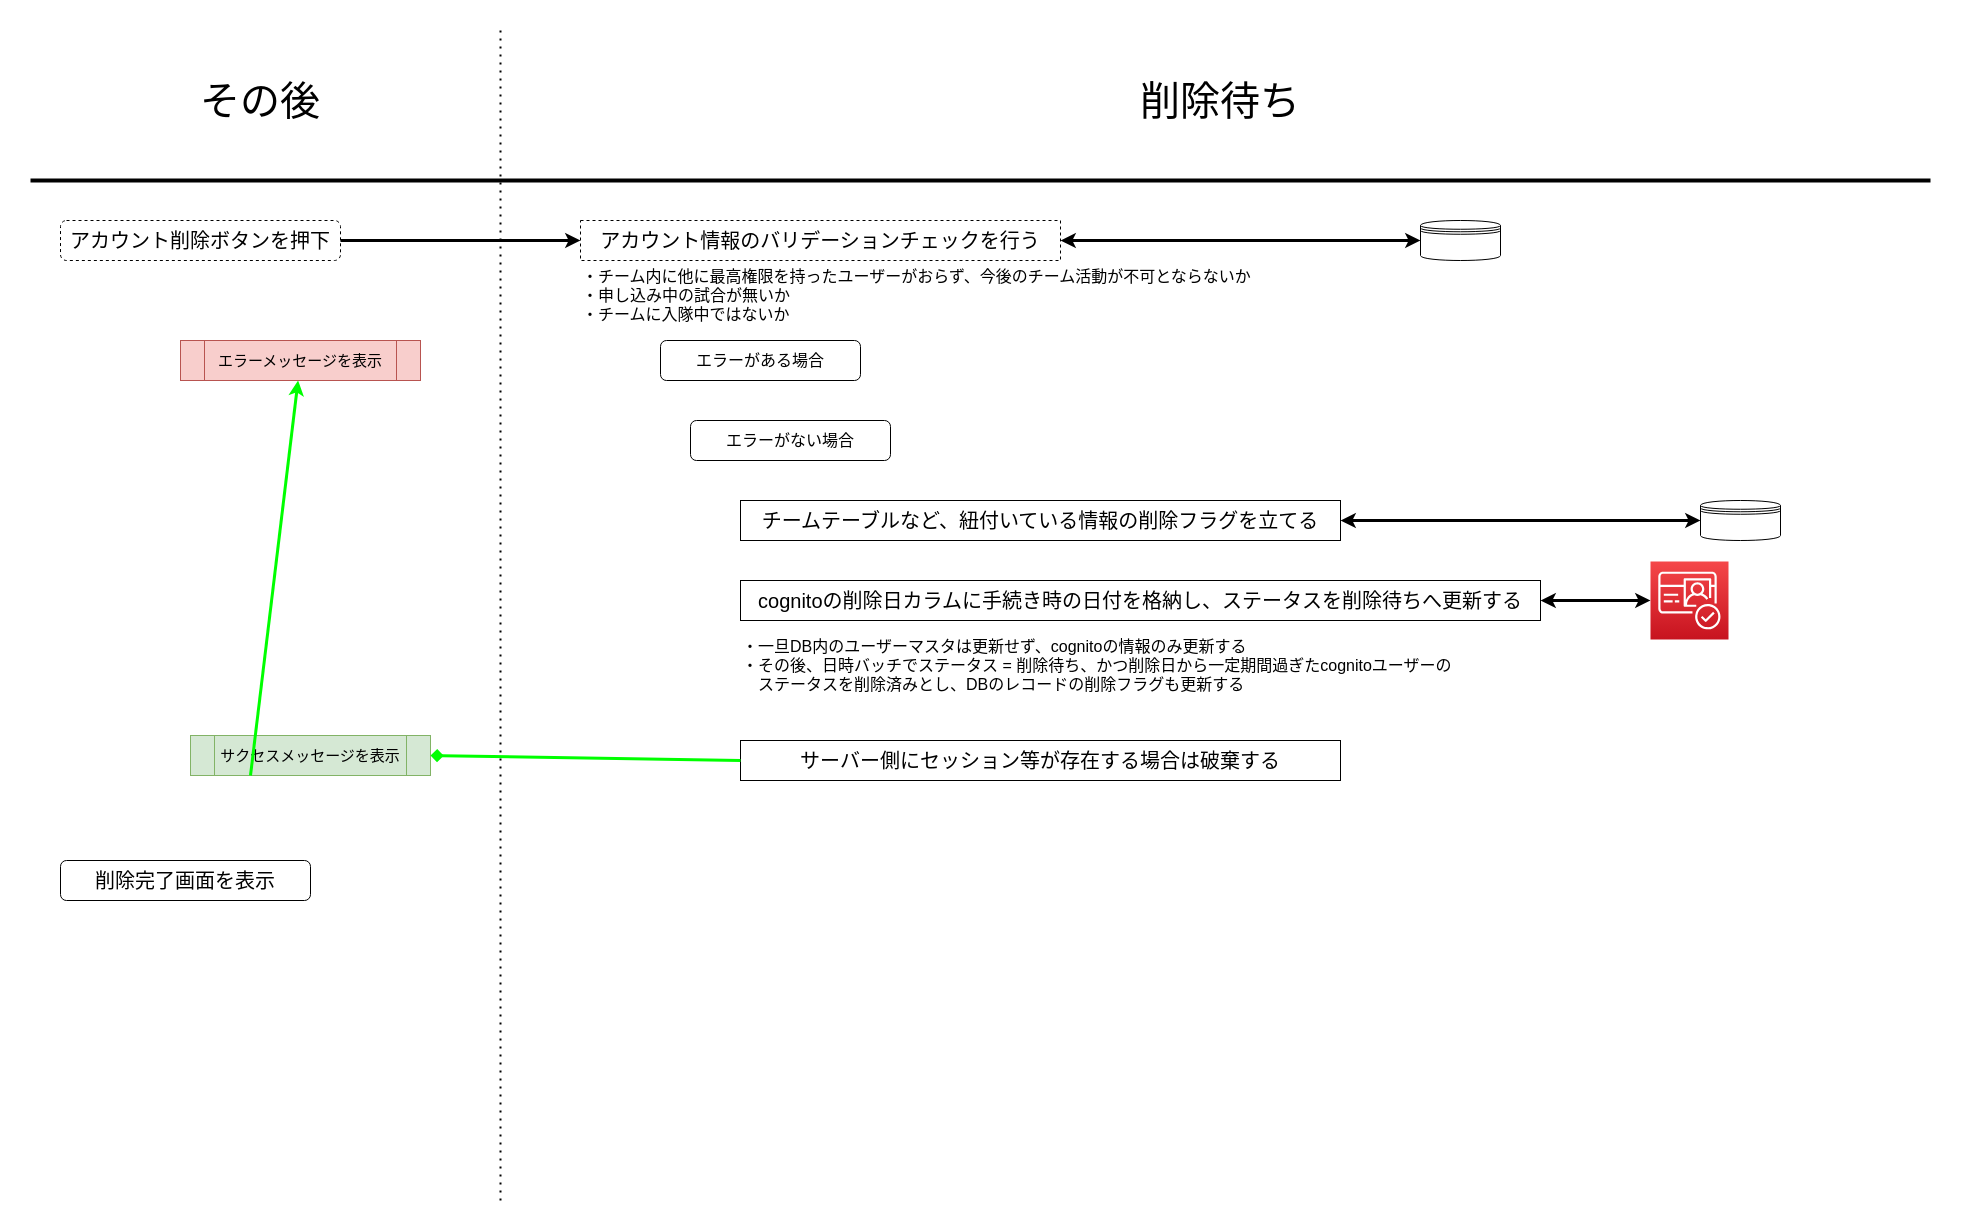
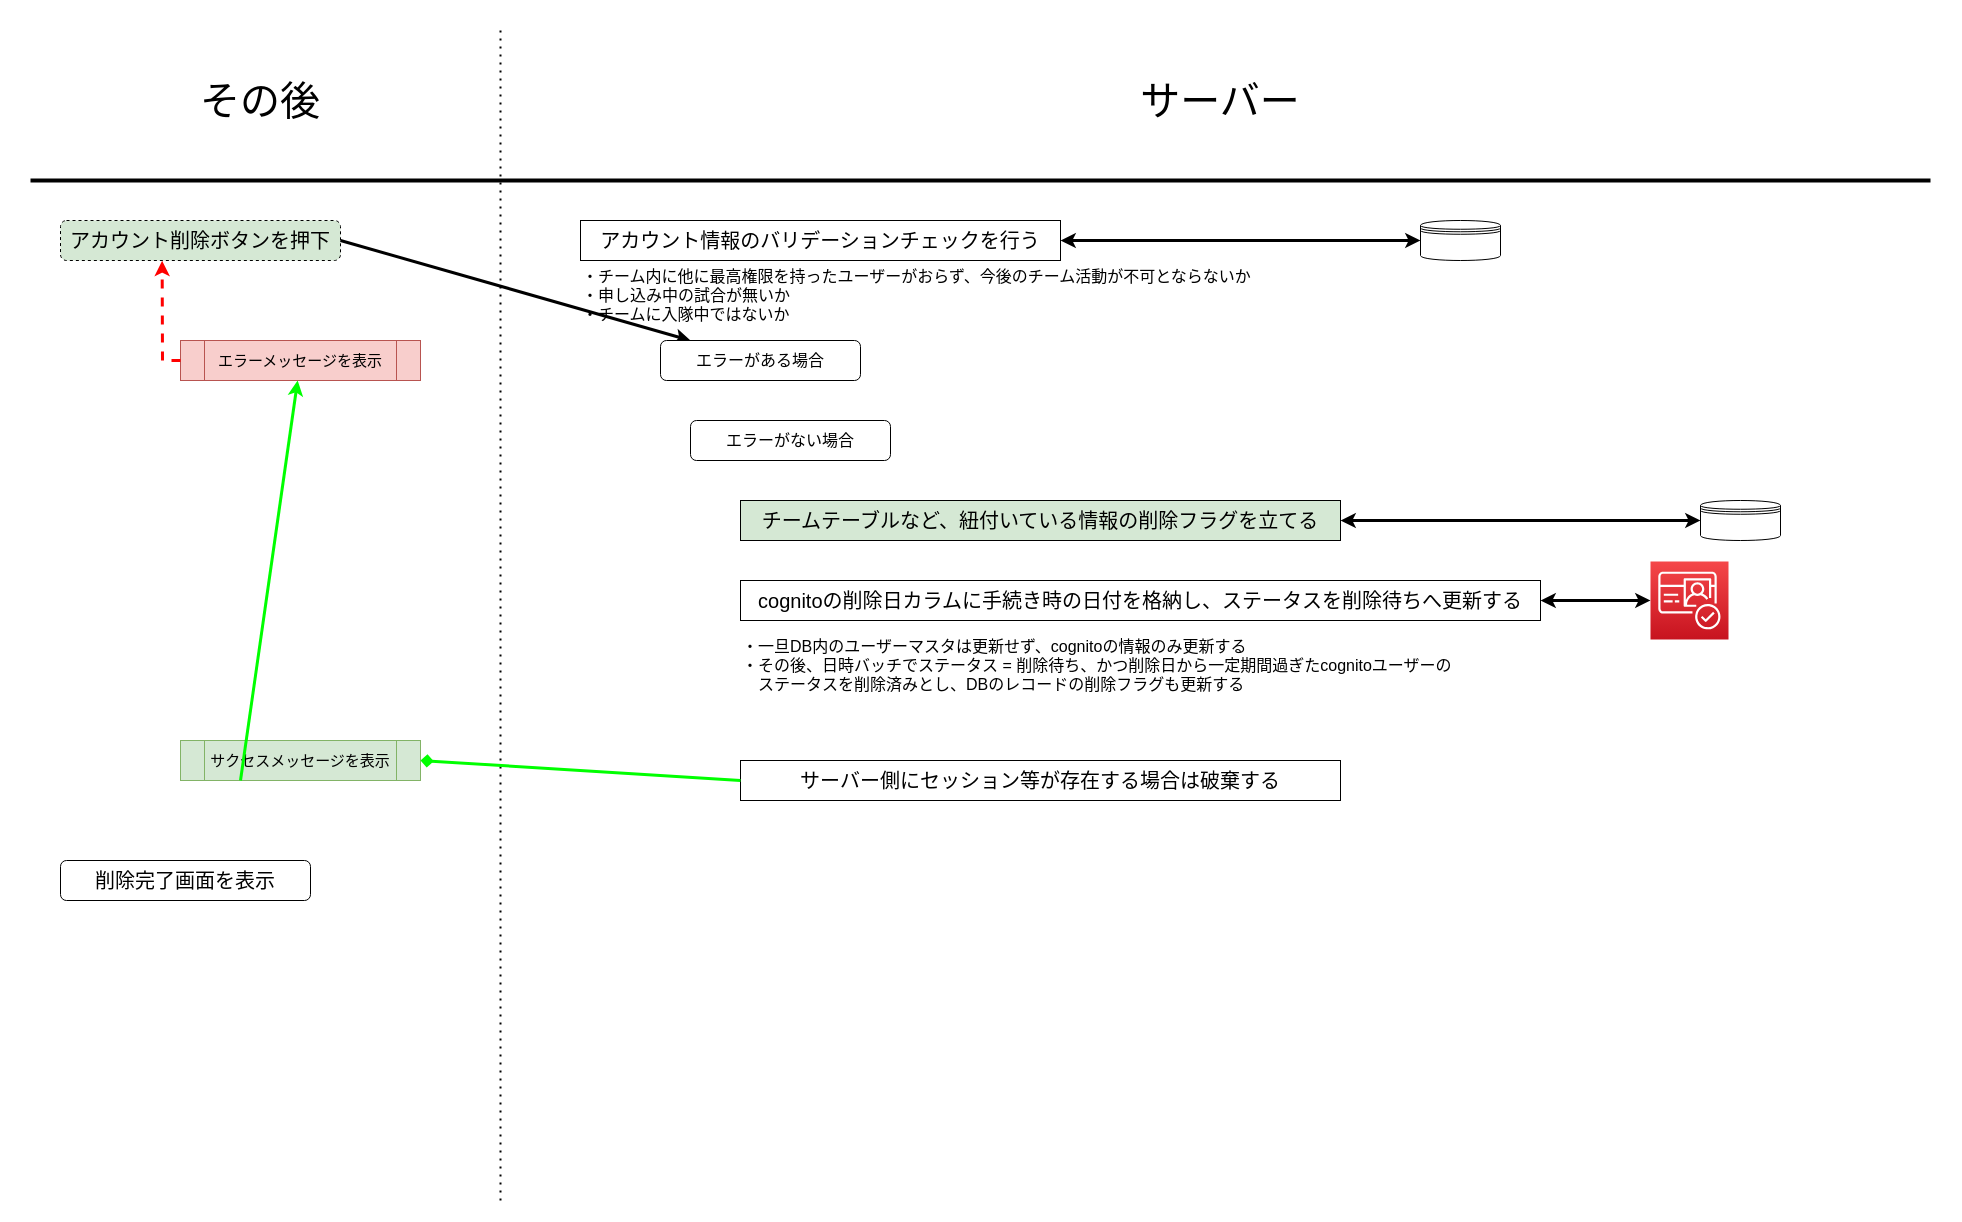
node "削除待ち": label "削除待ち" -> "サーバー"
node "アカウント削除ボタンを押下": fillcolor #ffffff -> #d5e8d4
edge "アカウント削除ボタンを押下" -> "アカウント情報のバリデーションチェックを行う": now "アカウント削除ボタンを押下" -> "エラーがある場合"
node "アカウント情報のバリデーションチェックを行う": style dashed -> solid
edge "エラーメッセージを表示" -> "アカウント削除ボタンを押下": added
node "チームテーブルなど、紐付いている情報の削除フラグを立てる": fillcolor #ffffff -> #d5e8d4
node "サクセスメッセージを表示": moved (311, 756) -> (301, 761)
node "サーバー側にセッション等が存在する場合は破棄する": moved (1041, 761) -> (1041, 781)
